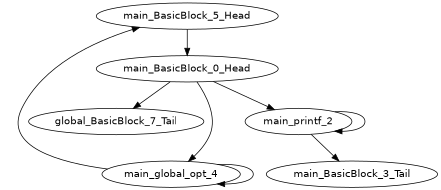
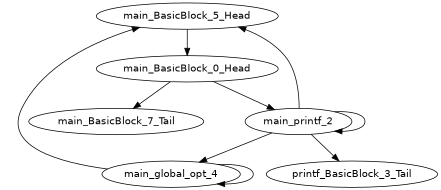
edge "main_printf_2" -> "main_BasicBlock_5_Head": added
edge "main_BasicBlock_0_Head" -> "main_global_opt_4": now "main_printf_2" -> "main_global_opt_4"
node "global_BasicBlock_7_Tail": label "global_BasicBlock_7_Tail" -> "main_BasicBlock_7_Tail"
node "main_BasicBlock_3_Tail": label "main_BasicBlock_3_Tail" -> "printf_BasicBlock_3_Tail"
